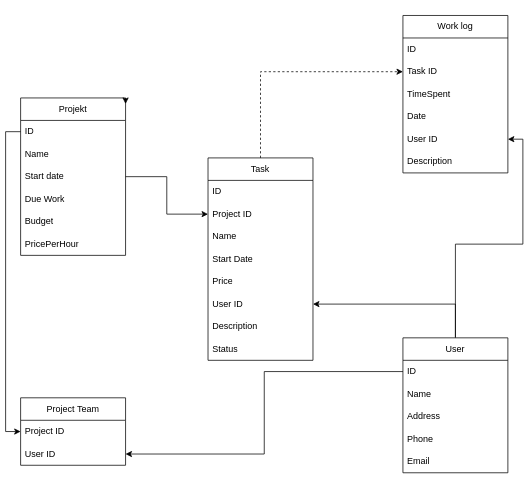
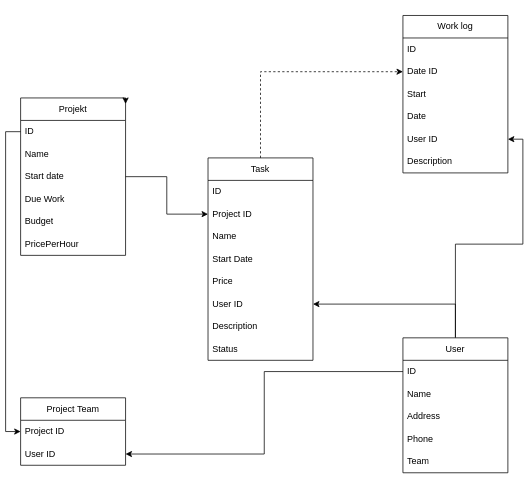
node "Task ID": label "Task ID" -> "Date ID"
node "TimeSpent": label "TimeSpent" -> "Start"
node "Email": label "Email" -> "Team"
